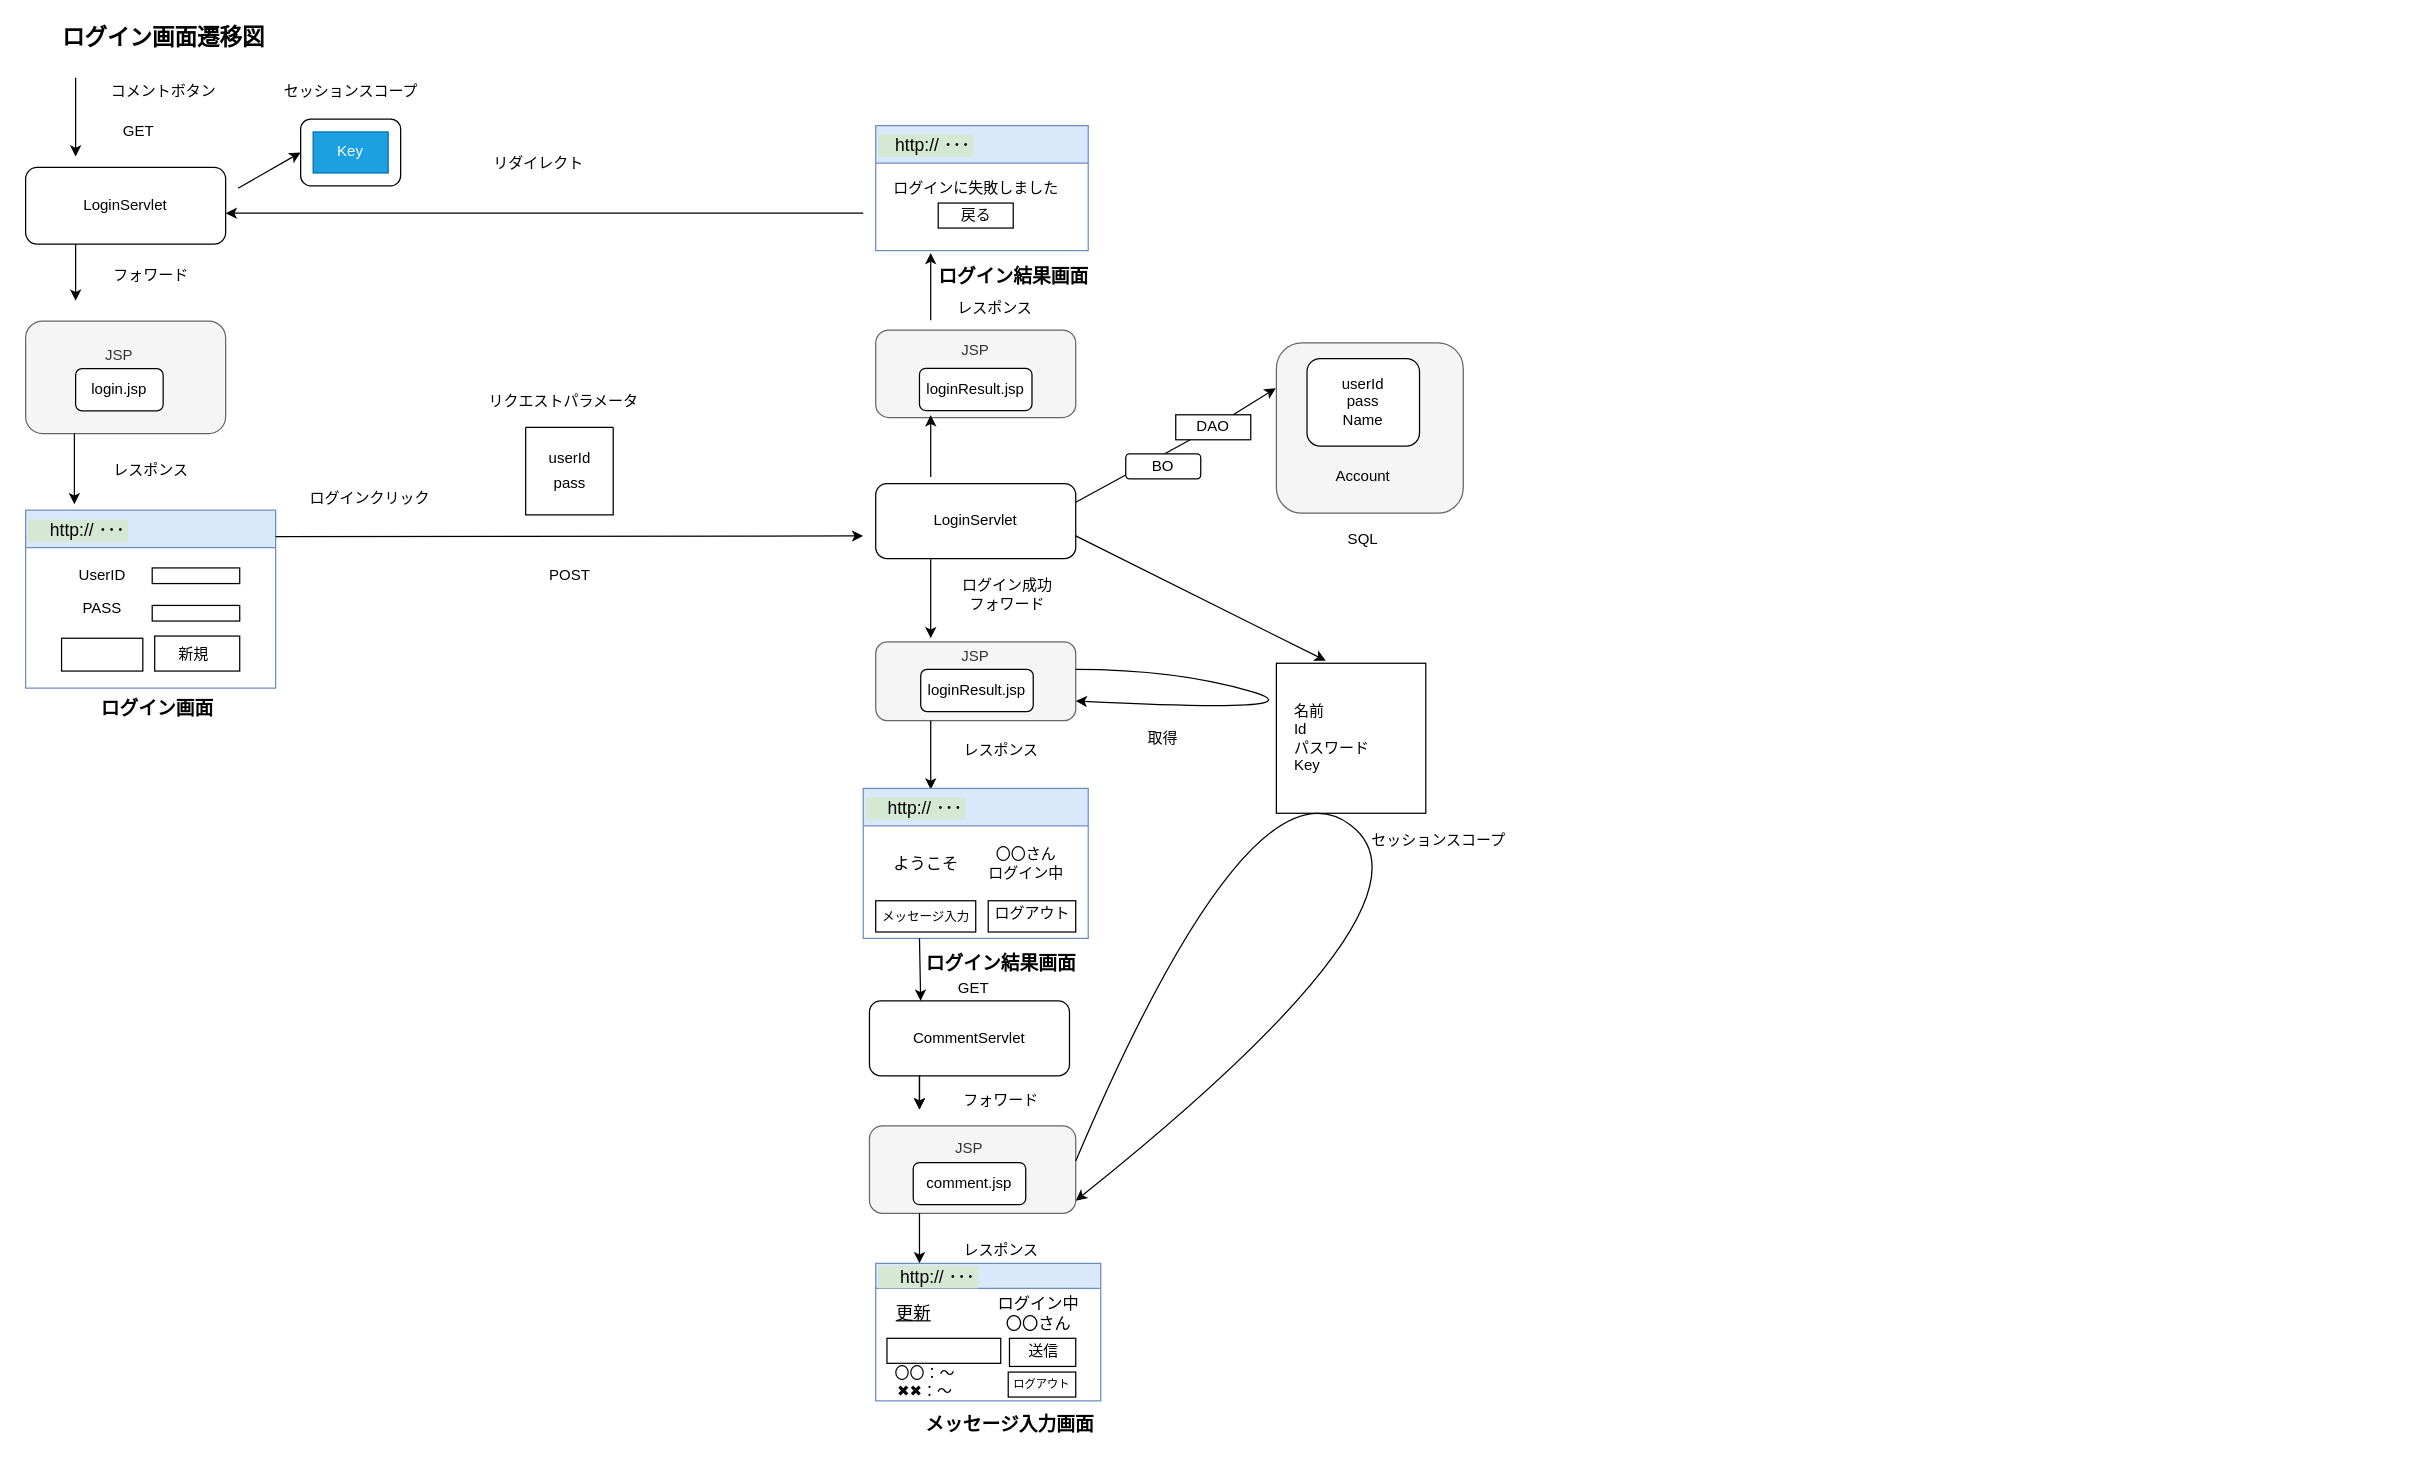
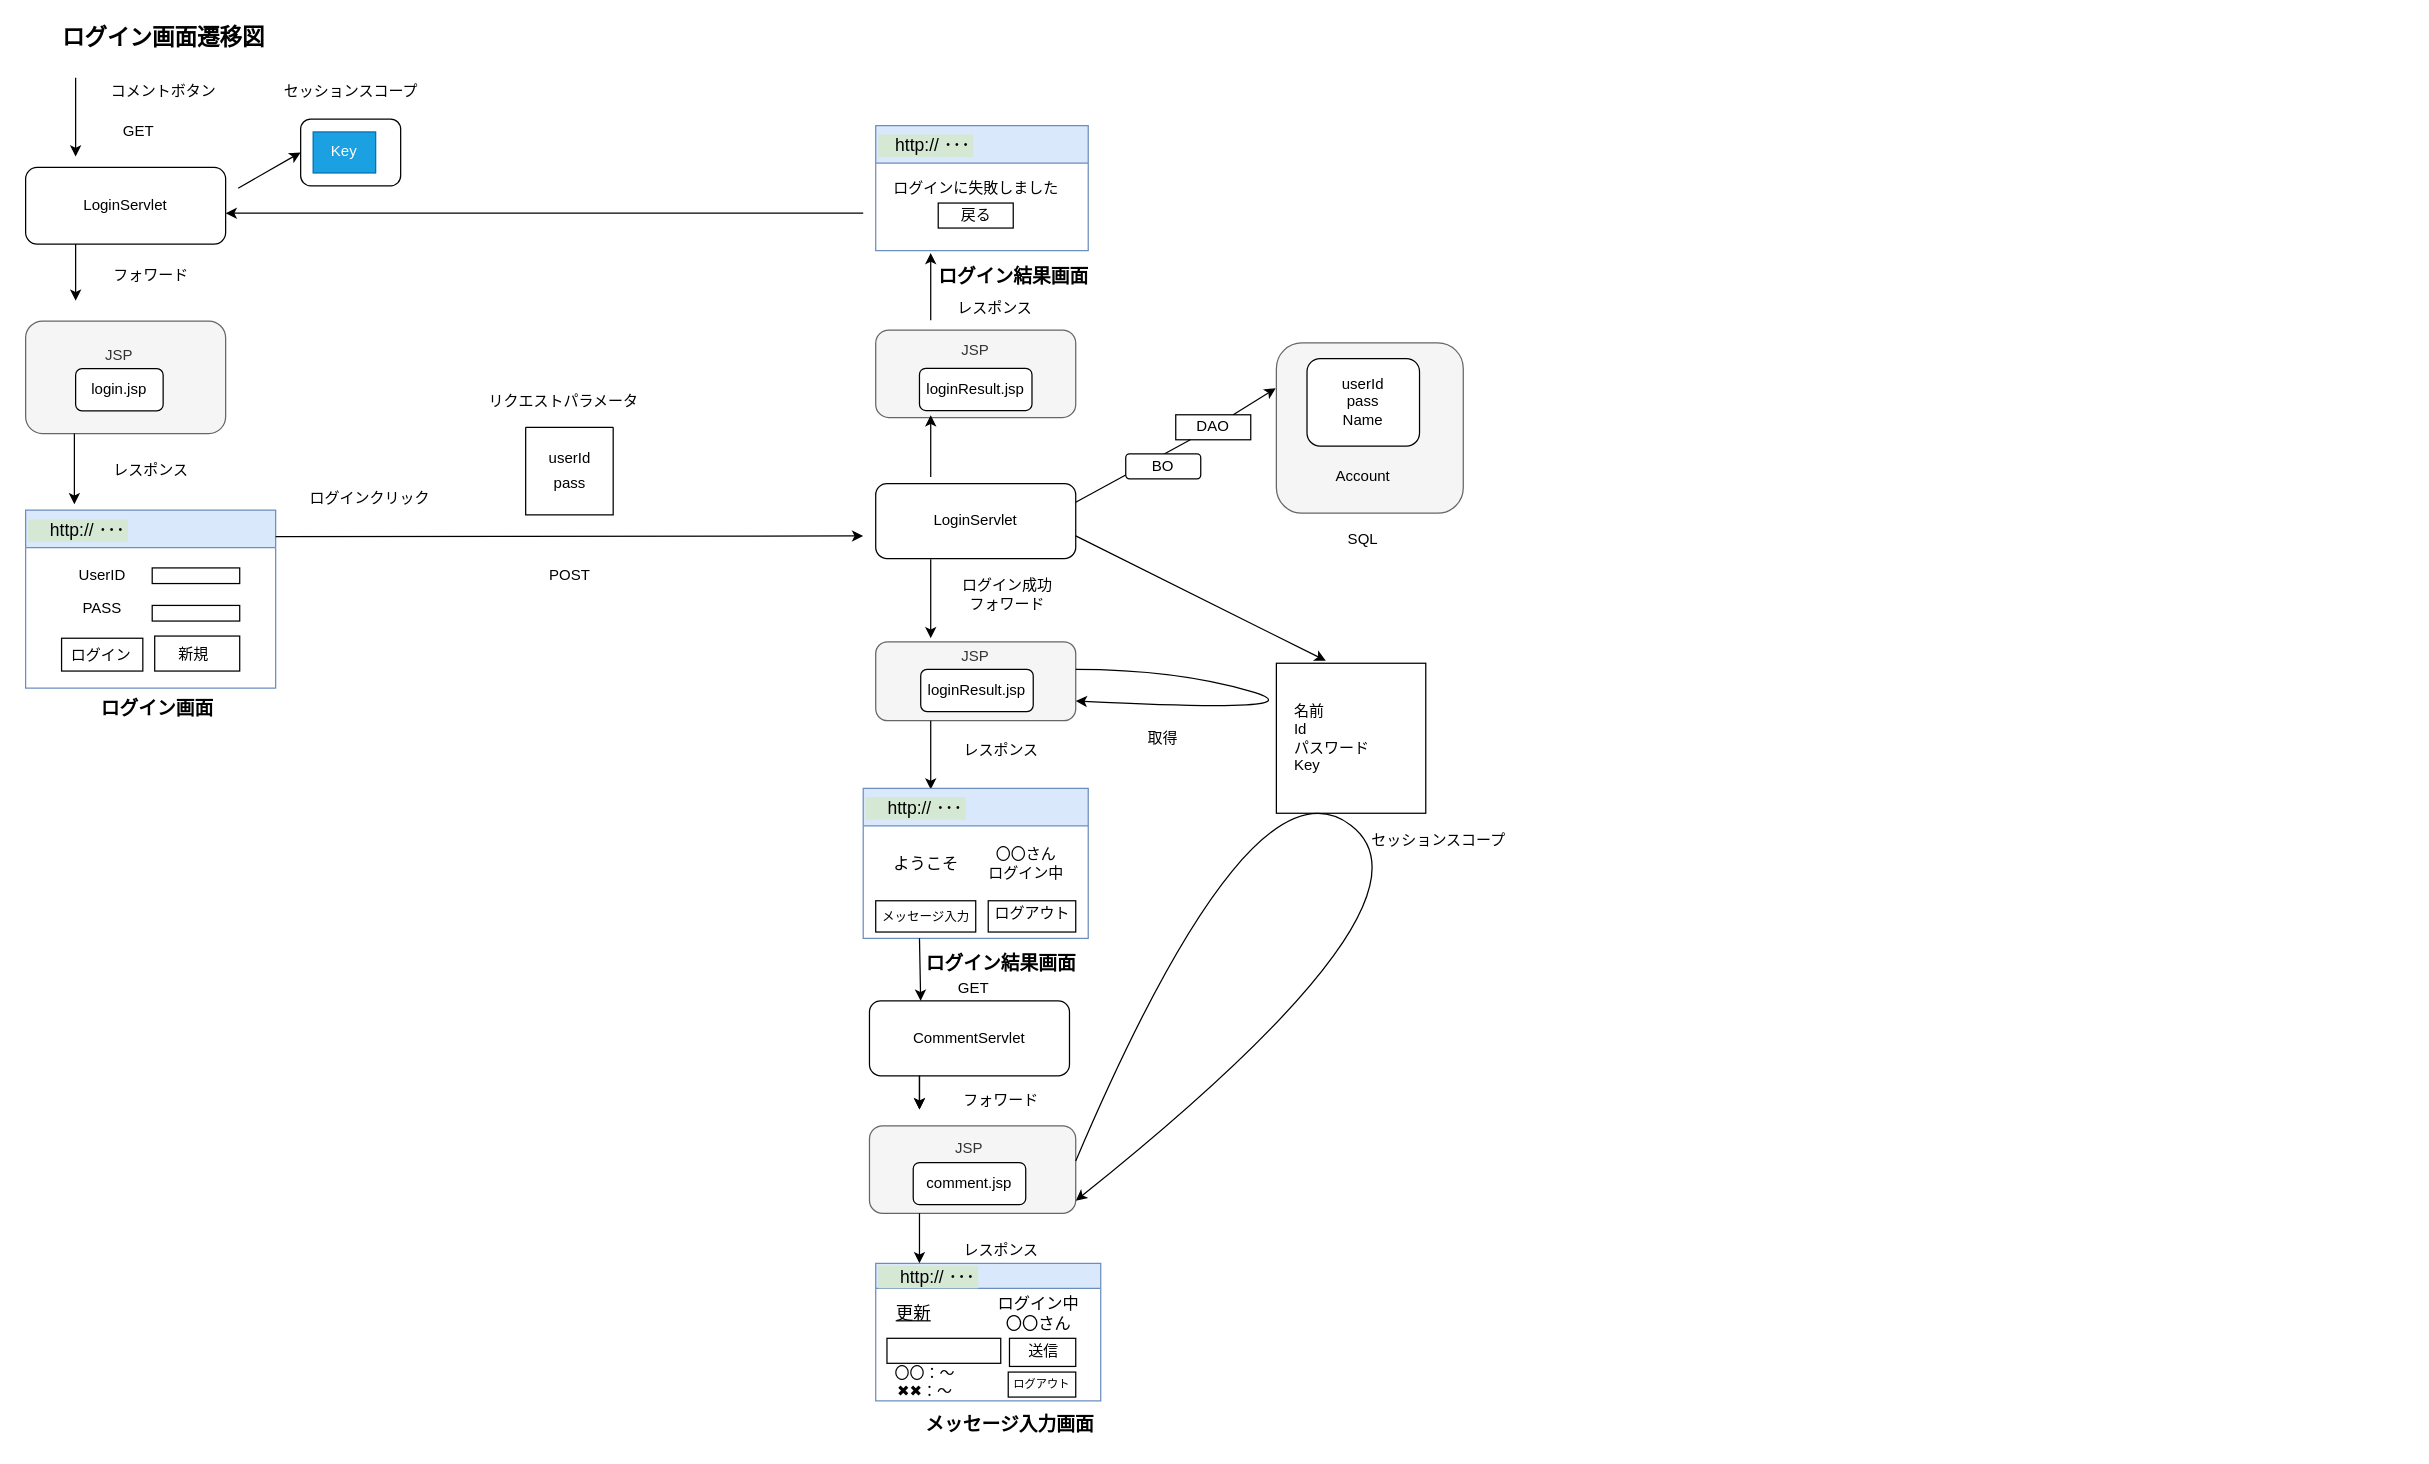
node "Key": size 75x41 -> 63x41
node "リダイレクト": removed
node "ログイン": added
